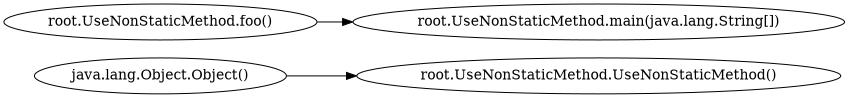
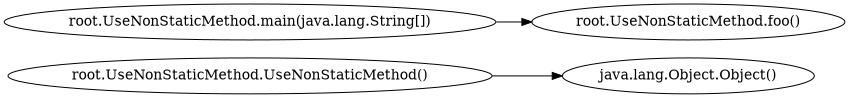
edge "root.UseNonStaticMethod.foo()" -> "root.UseNonStaticMethod.main(java.lang.String[])": reversed
edge "java.lang.Object.Object()" -> "root.UseNonStaticMethod.UseNonStaticMethod()": reversed
